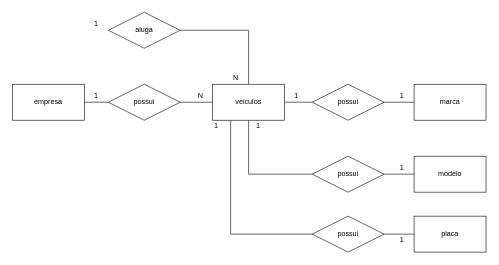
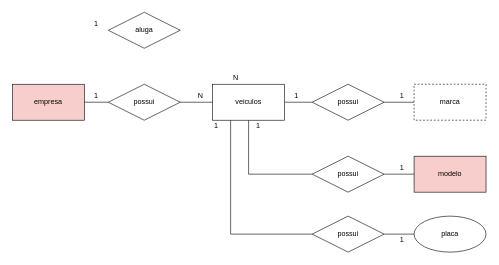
edge "aluga" -- "veiculos": removed
node "empresa": fillcolor #ffffff -> #f8cecc
node "marca": style solid -> dashed
node "modelo": fillcolor #ffffff -> #f8cecc
node "placa": shape rectangle -> ellipse
